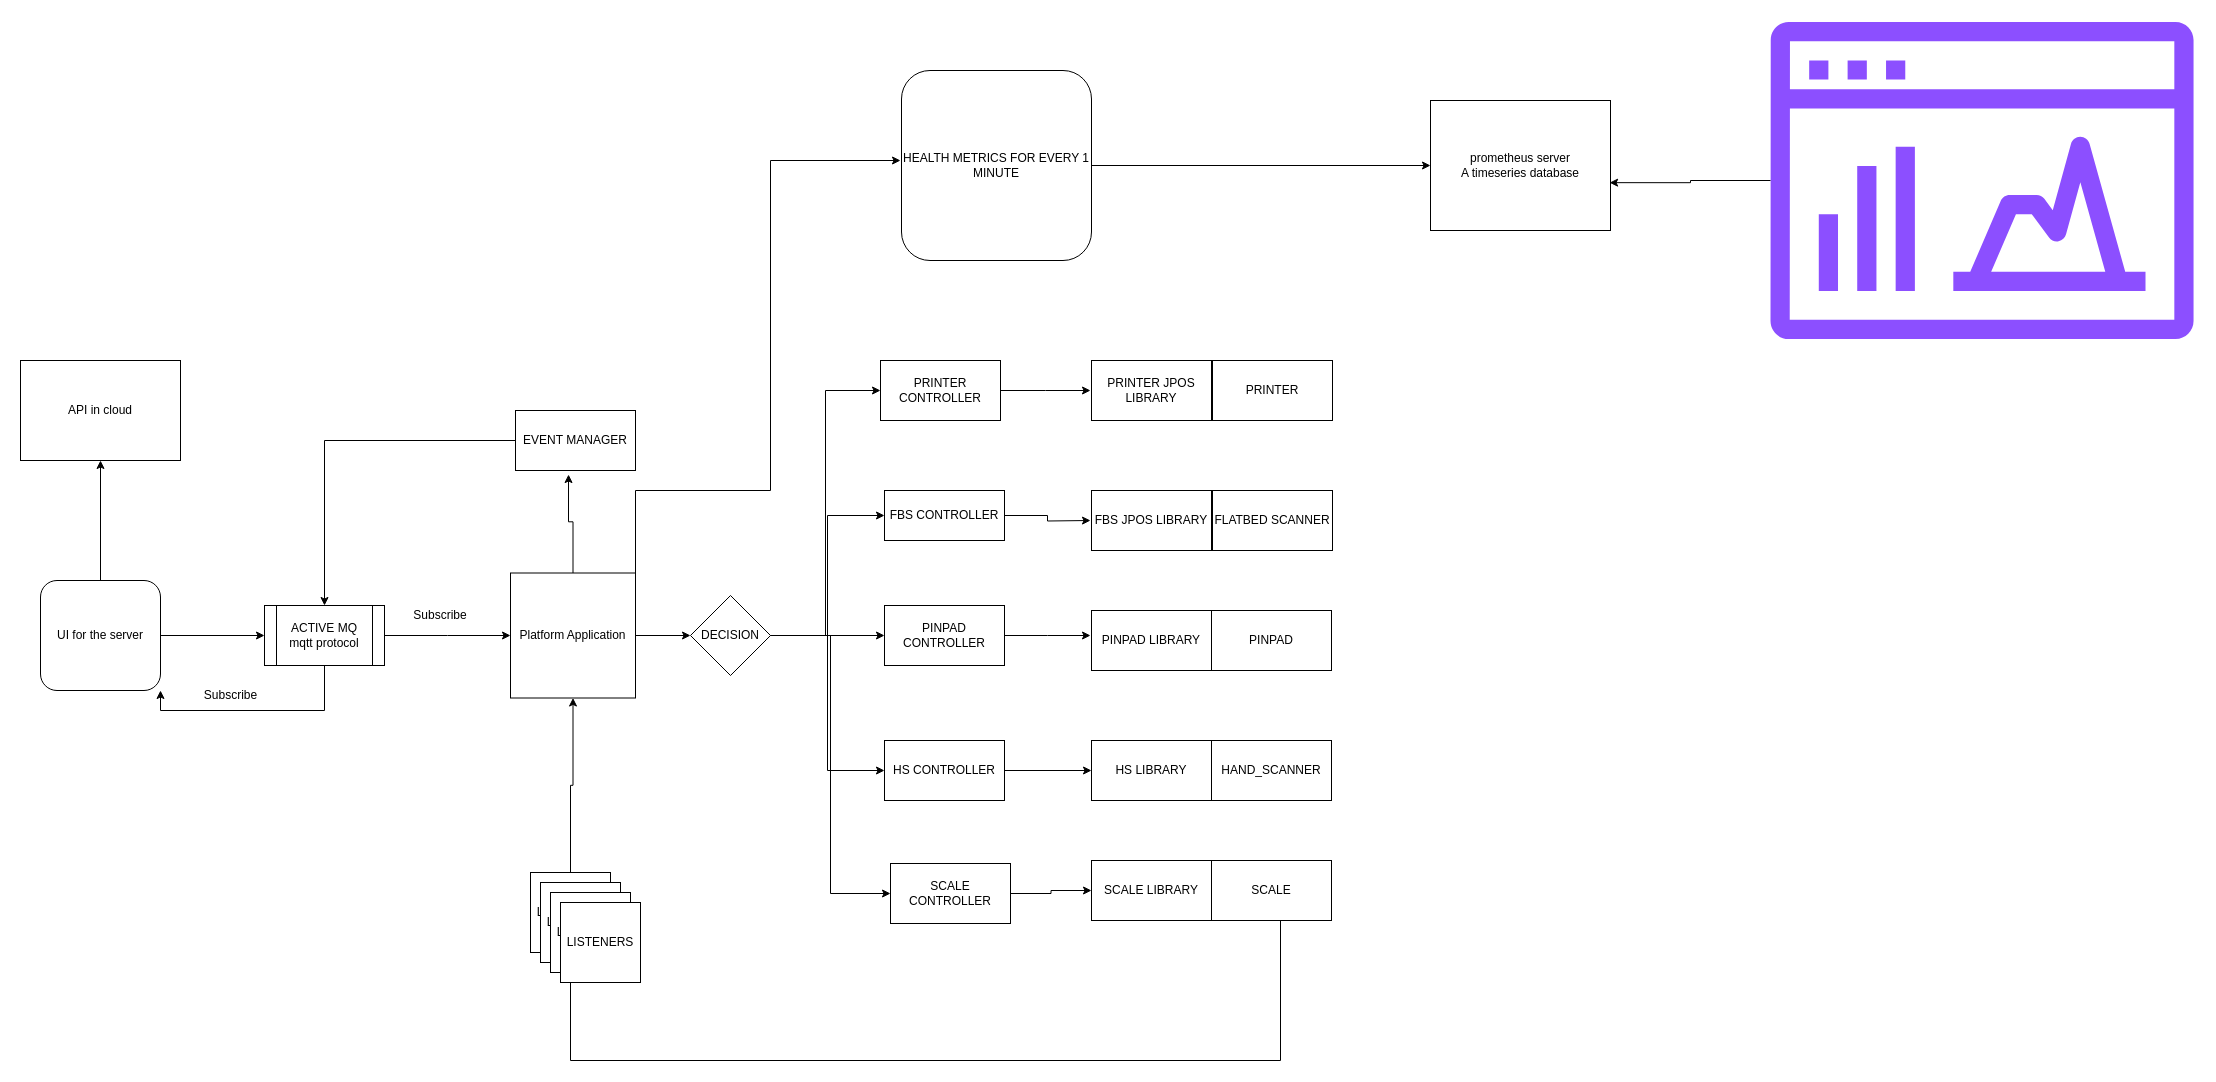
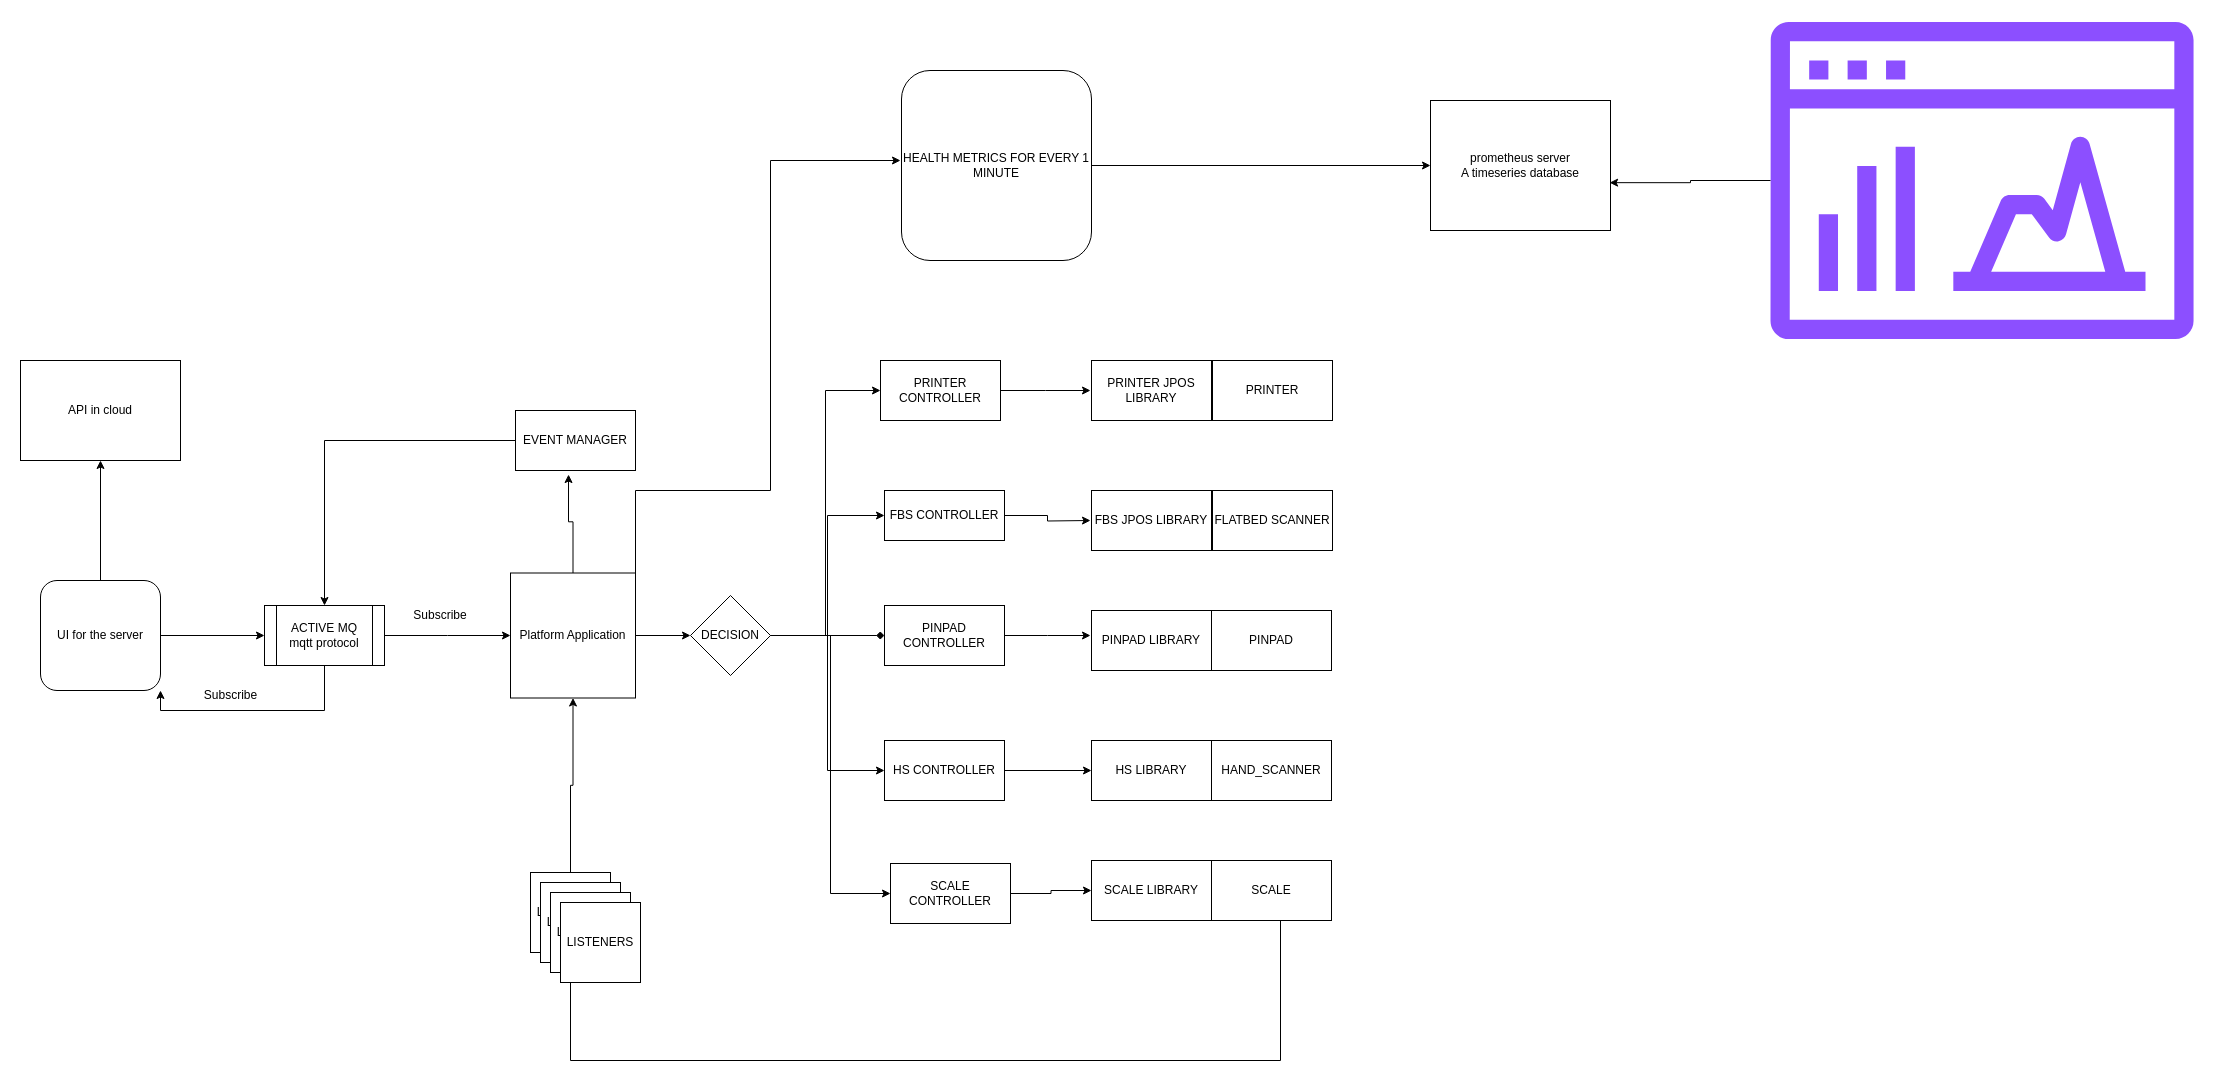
edge "DECISION" -> "PINPAD CONTROLLER": arrowhead classic -> diamond
